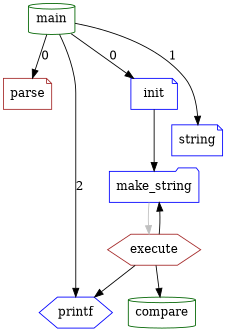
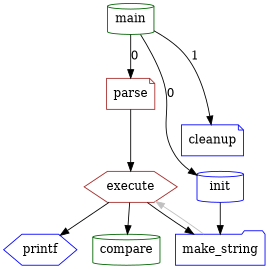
node "init": shape note -> cylinder
edge "parse" -> "execute": added
node "string": label "string" -> "cleanup"
edge "main" -> "printf": removed, label "2"
